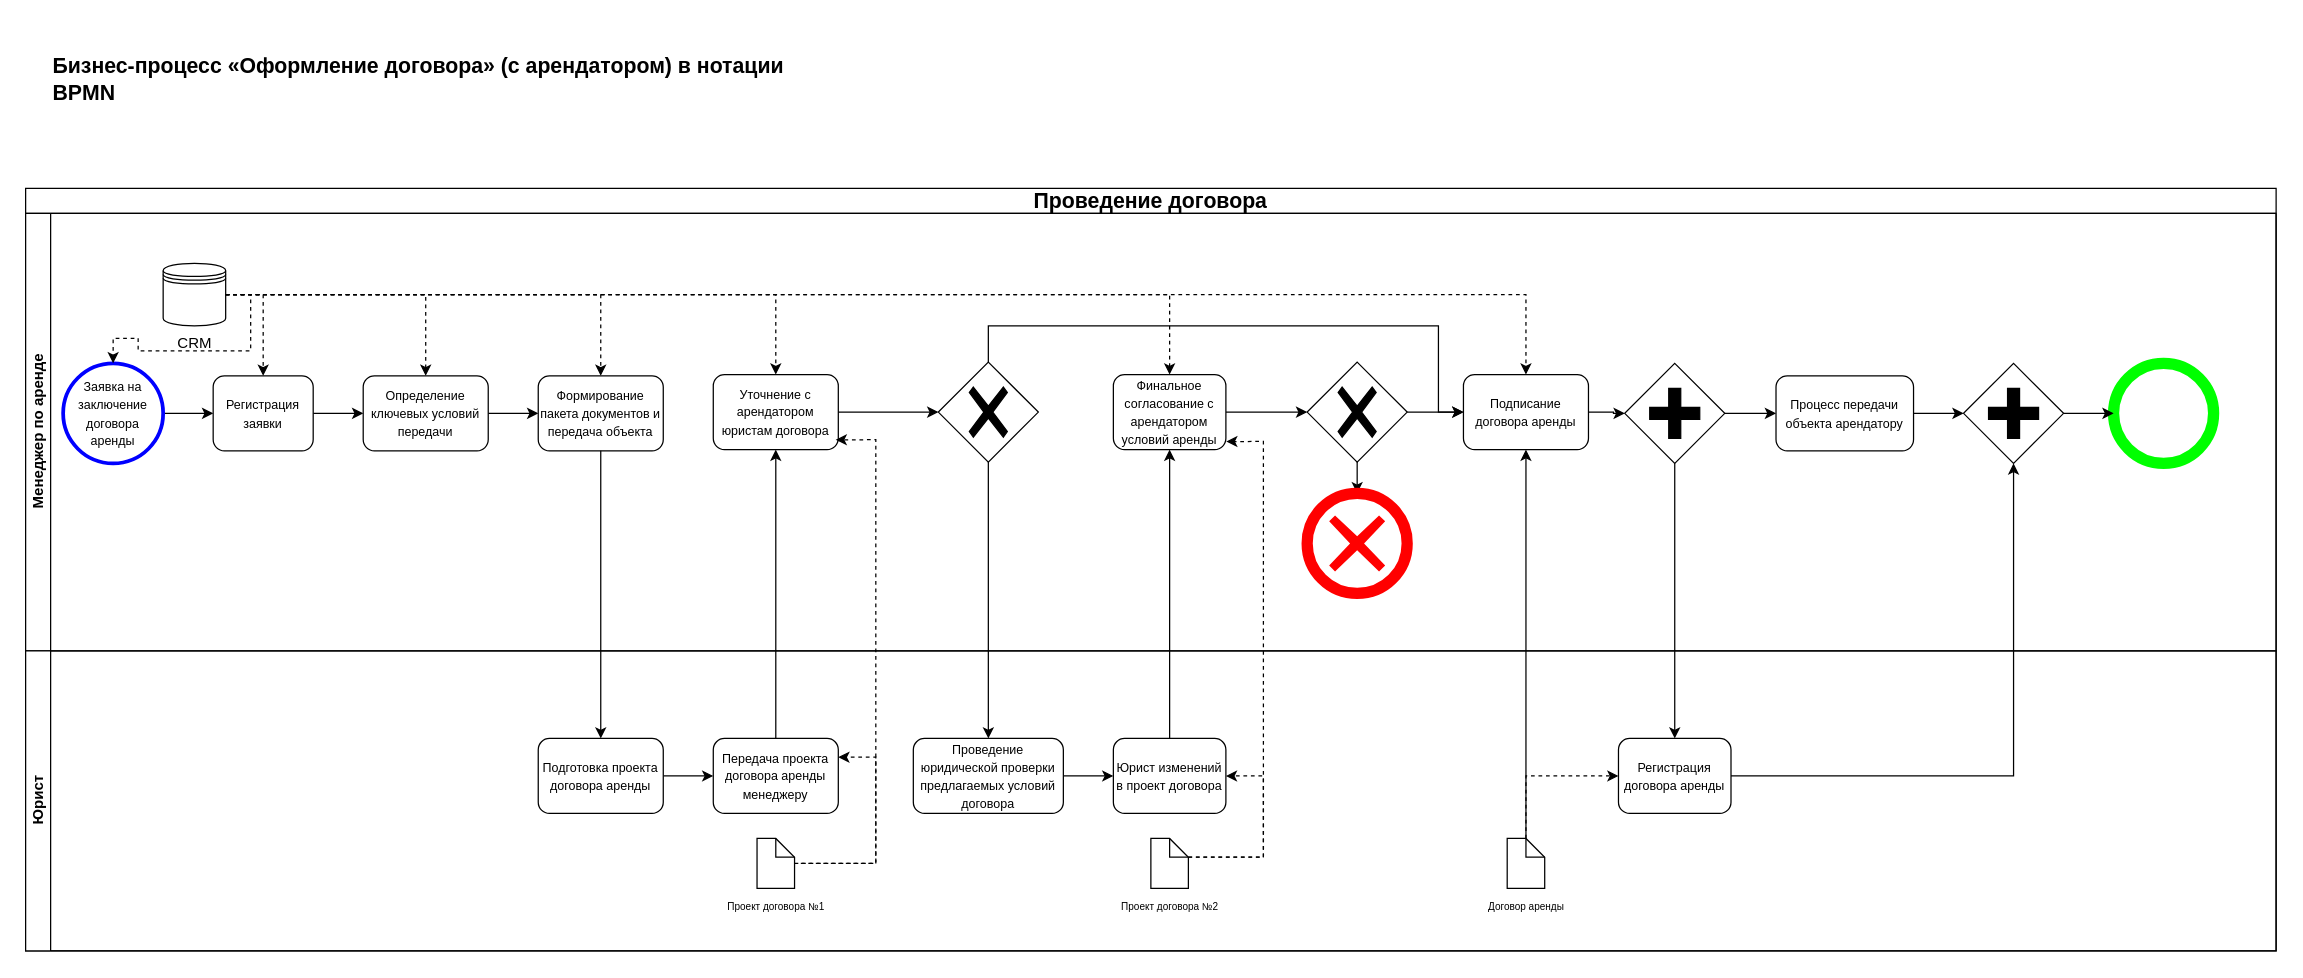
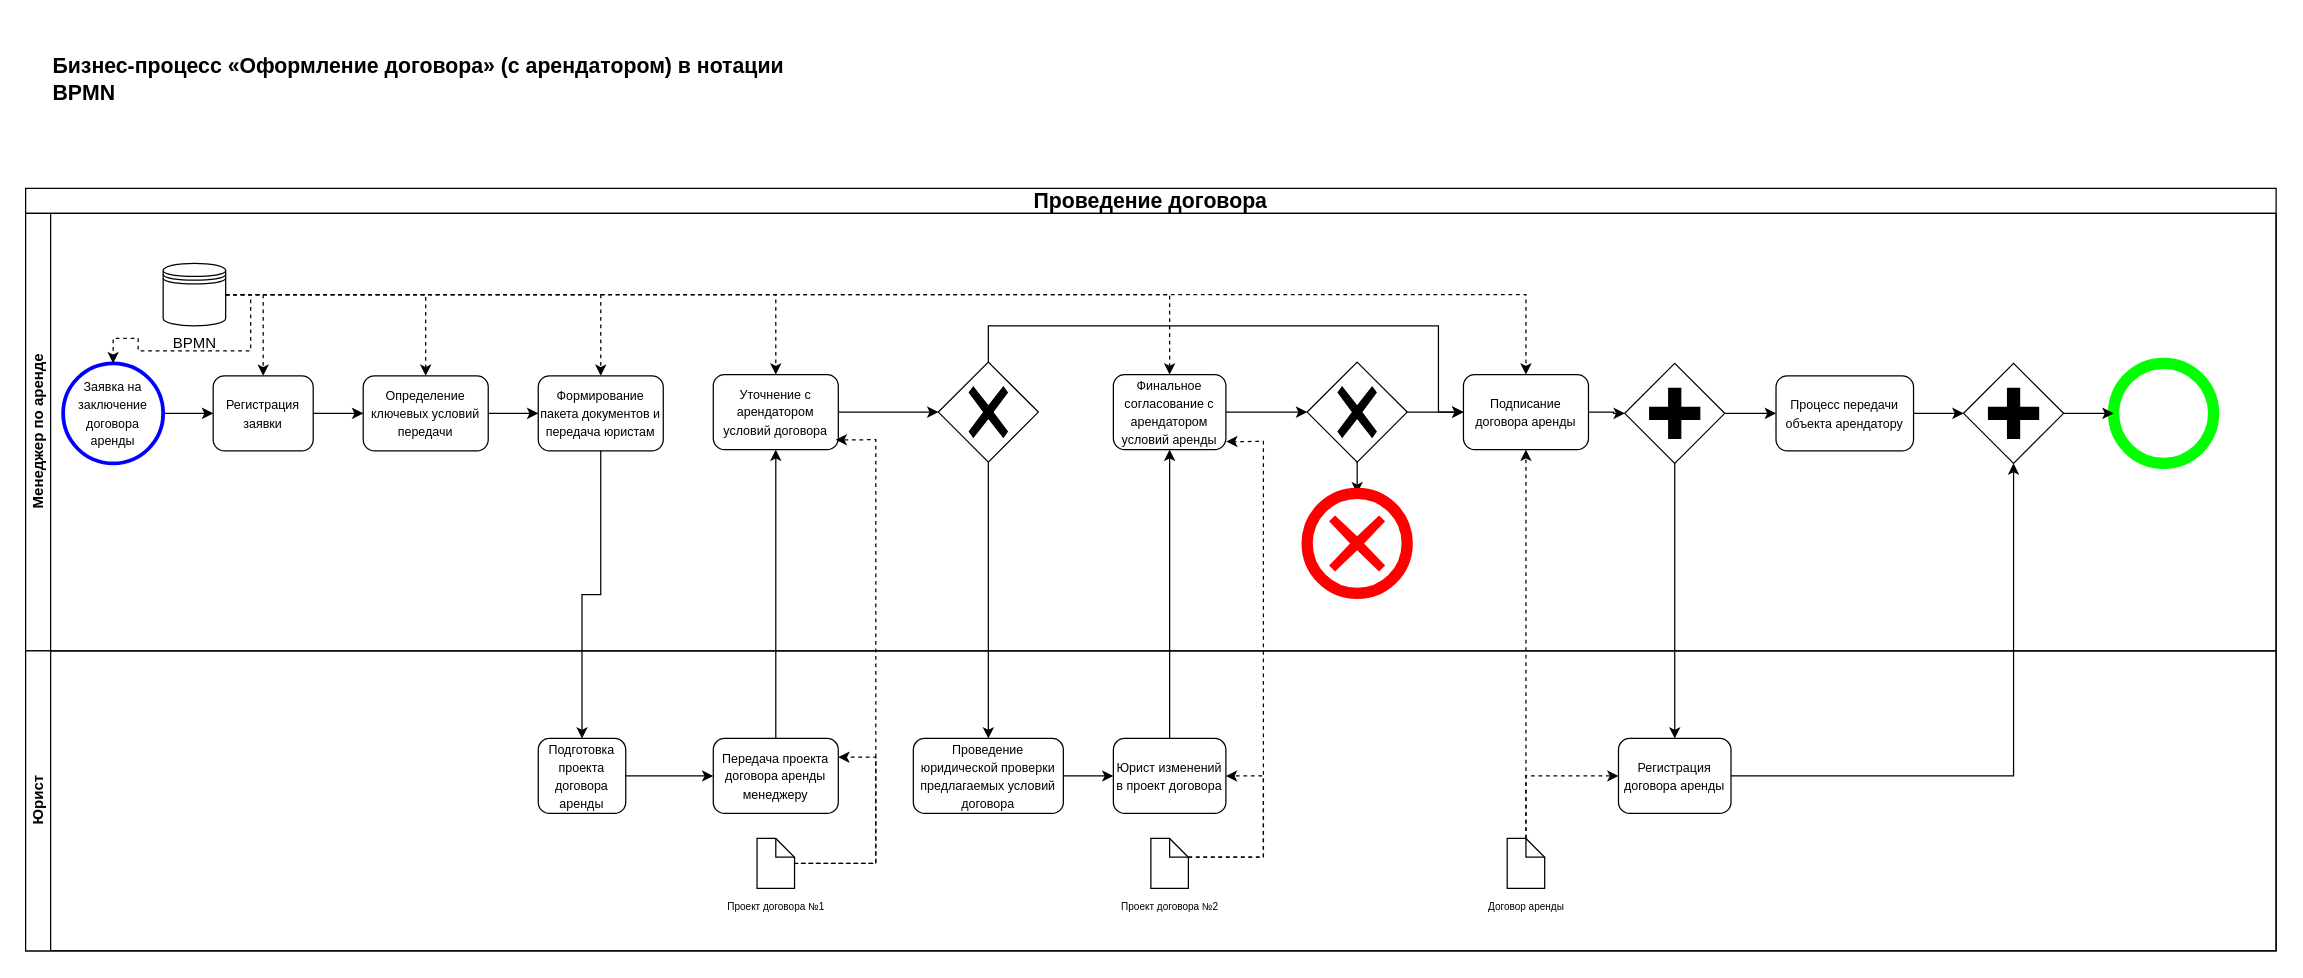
node "CRM": label "CRM" -> "BPMN"
node "Уточнение с арендатором юристам договора": label "Уточнение с арендатором юристам договора" -> "Уточнение с арендатором условий договора"
node "Формирование пакета документов и передача объекта": label "Формирование пакета документов и передача объекта" -> "Формирование пакета документов и передача юристам"
edge "Договор аренды" -> "Подписание договора аренды": style solid -> dashed
node "Подготовка проекта договора аренды": size 125x75 -> 88x75
